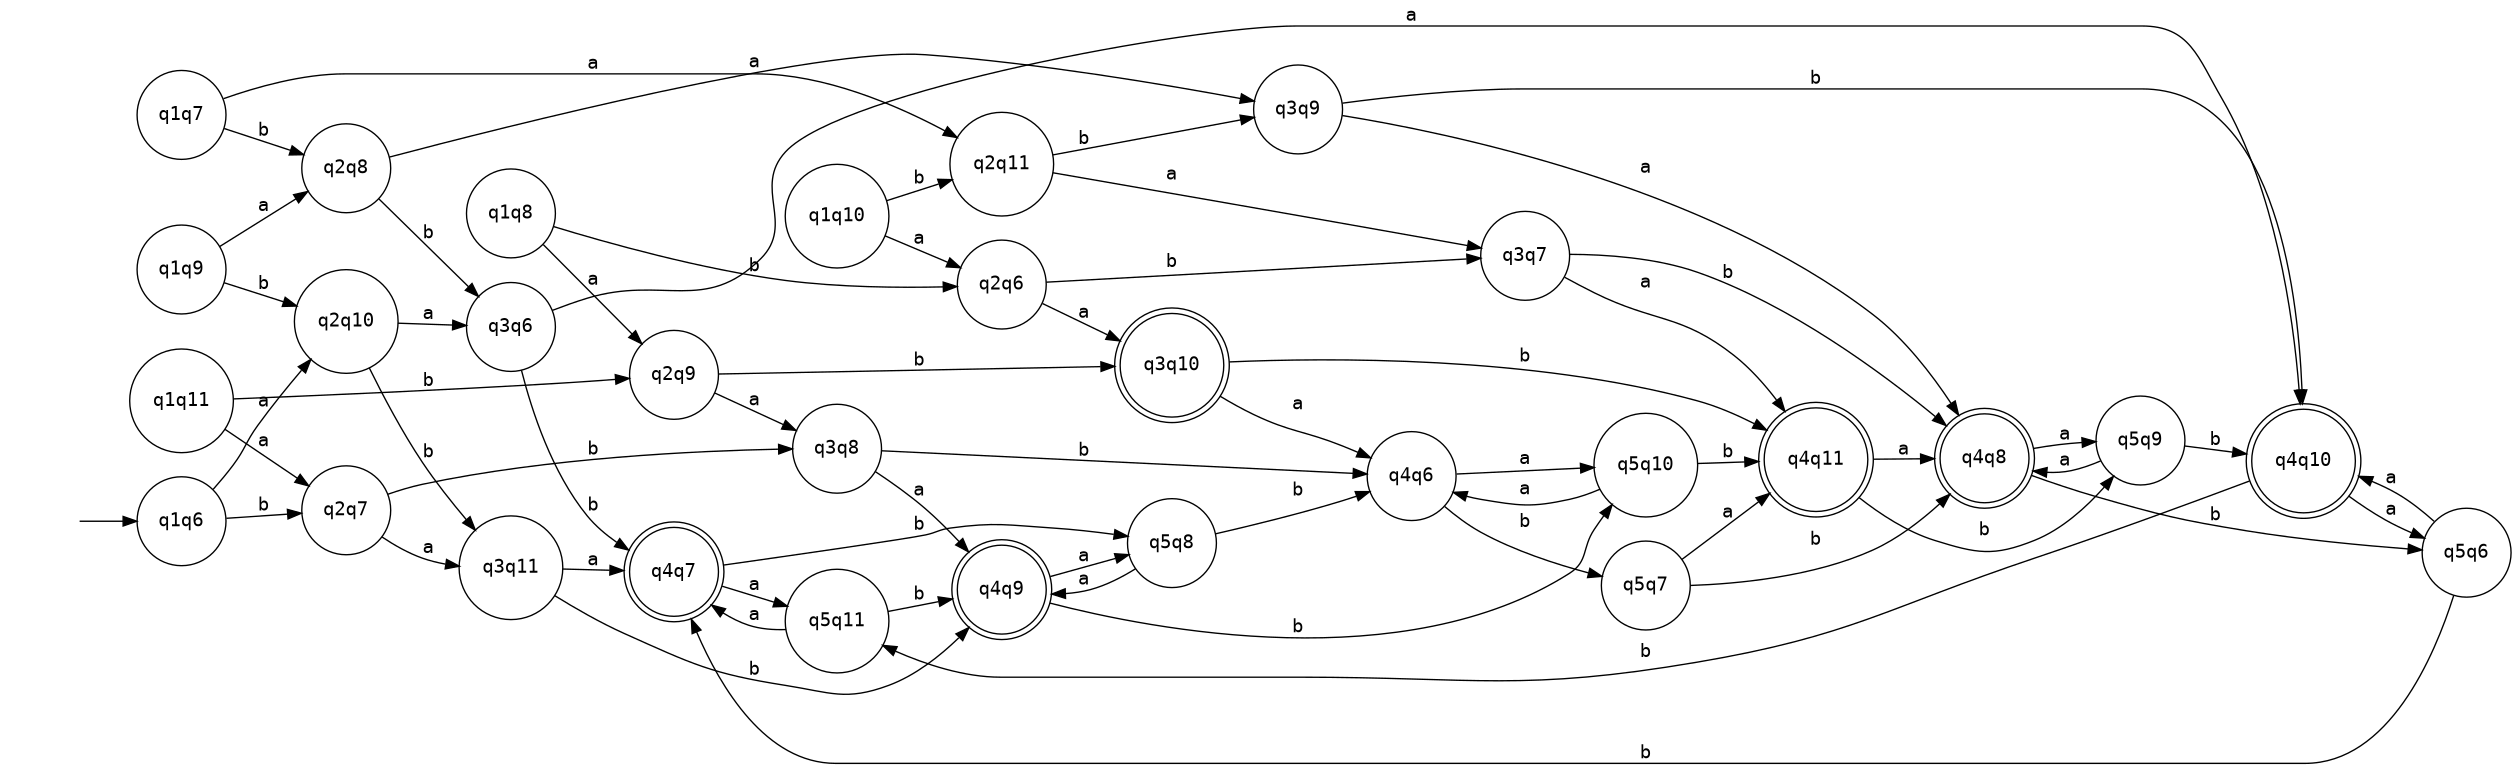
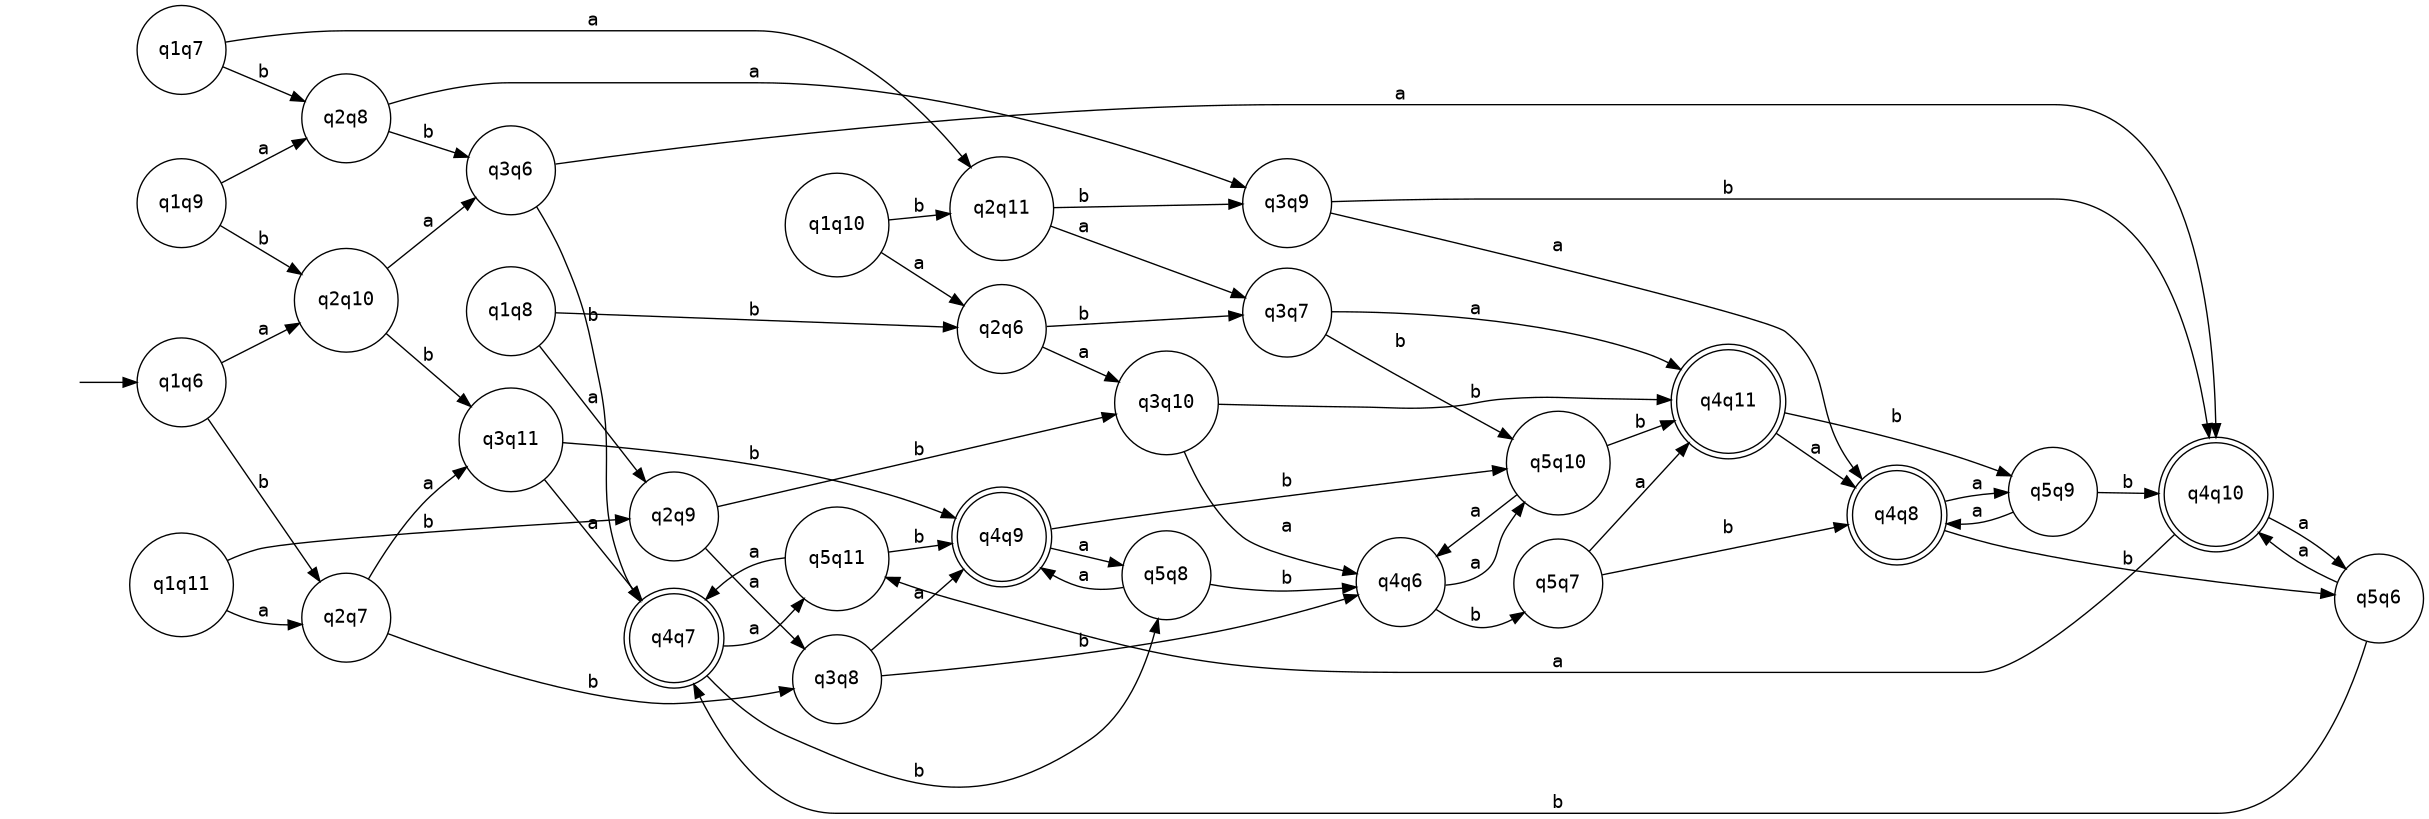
edge "q3q7" -> "q4q8": now "q3q7" -> "q5q10"
node "q3q10": shape doublecircle -> circle
edge "q4q10" -> "q5q11": label "b" -> "a"
